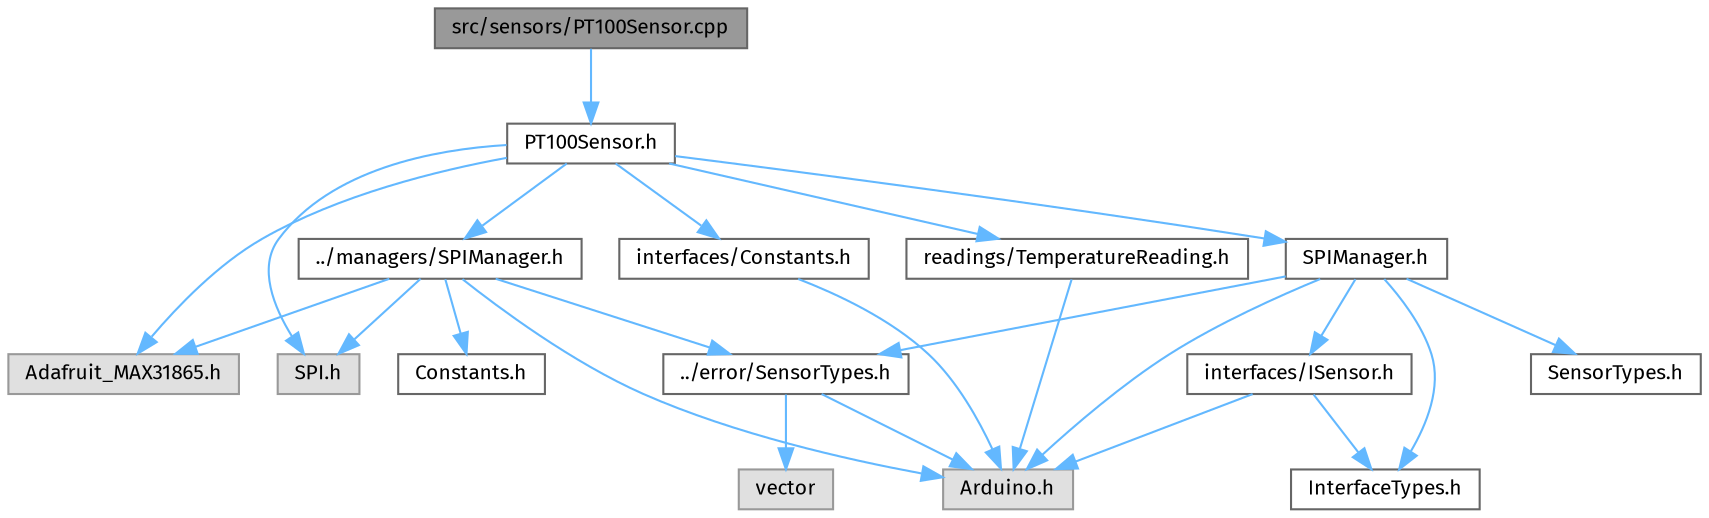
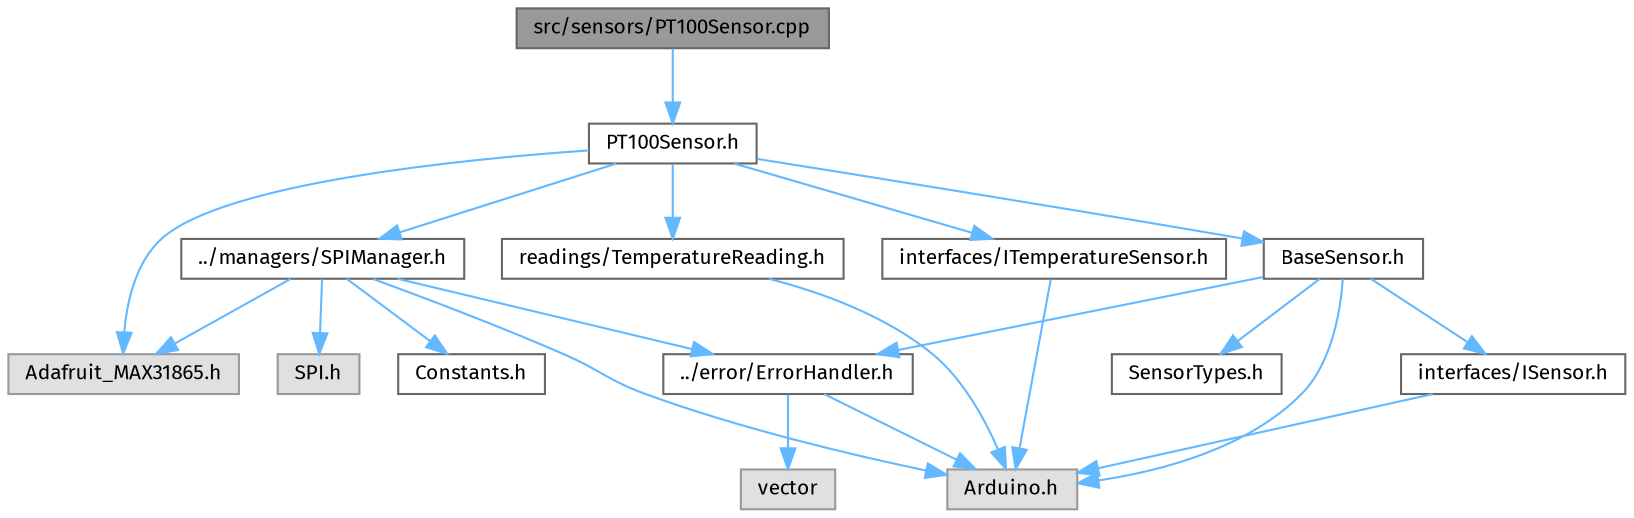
edge "PT100Sensor.h" -> "SPI.h": removed
node "interfaces/Constants.h": label "interfaces/Constants.h" -> "interfaces/ITemperatureSensor.h"
node "SPIManager.h": label "SPIManager.h" -> "BaseSensor.h"
node "../error/SensorTypes.h": label "../error/SensorTypes.h" -> "../error/ErrorHandler.h"
node "InterfaceTypes.h": removed
